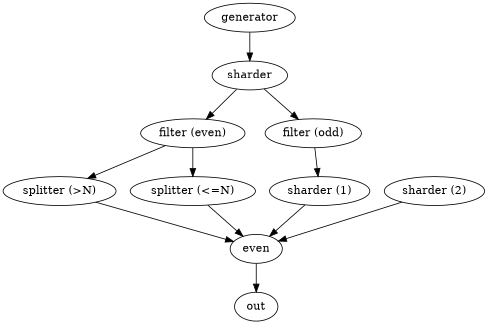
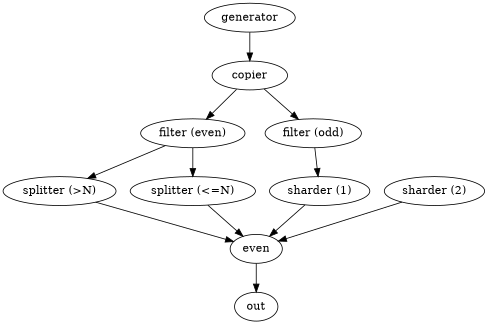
node "sharder": label "sharder" -> "copier"
